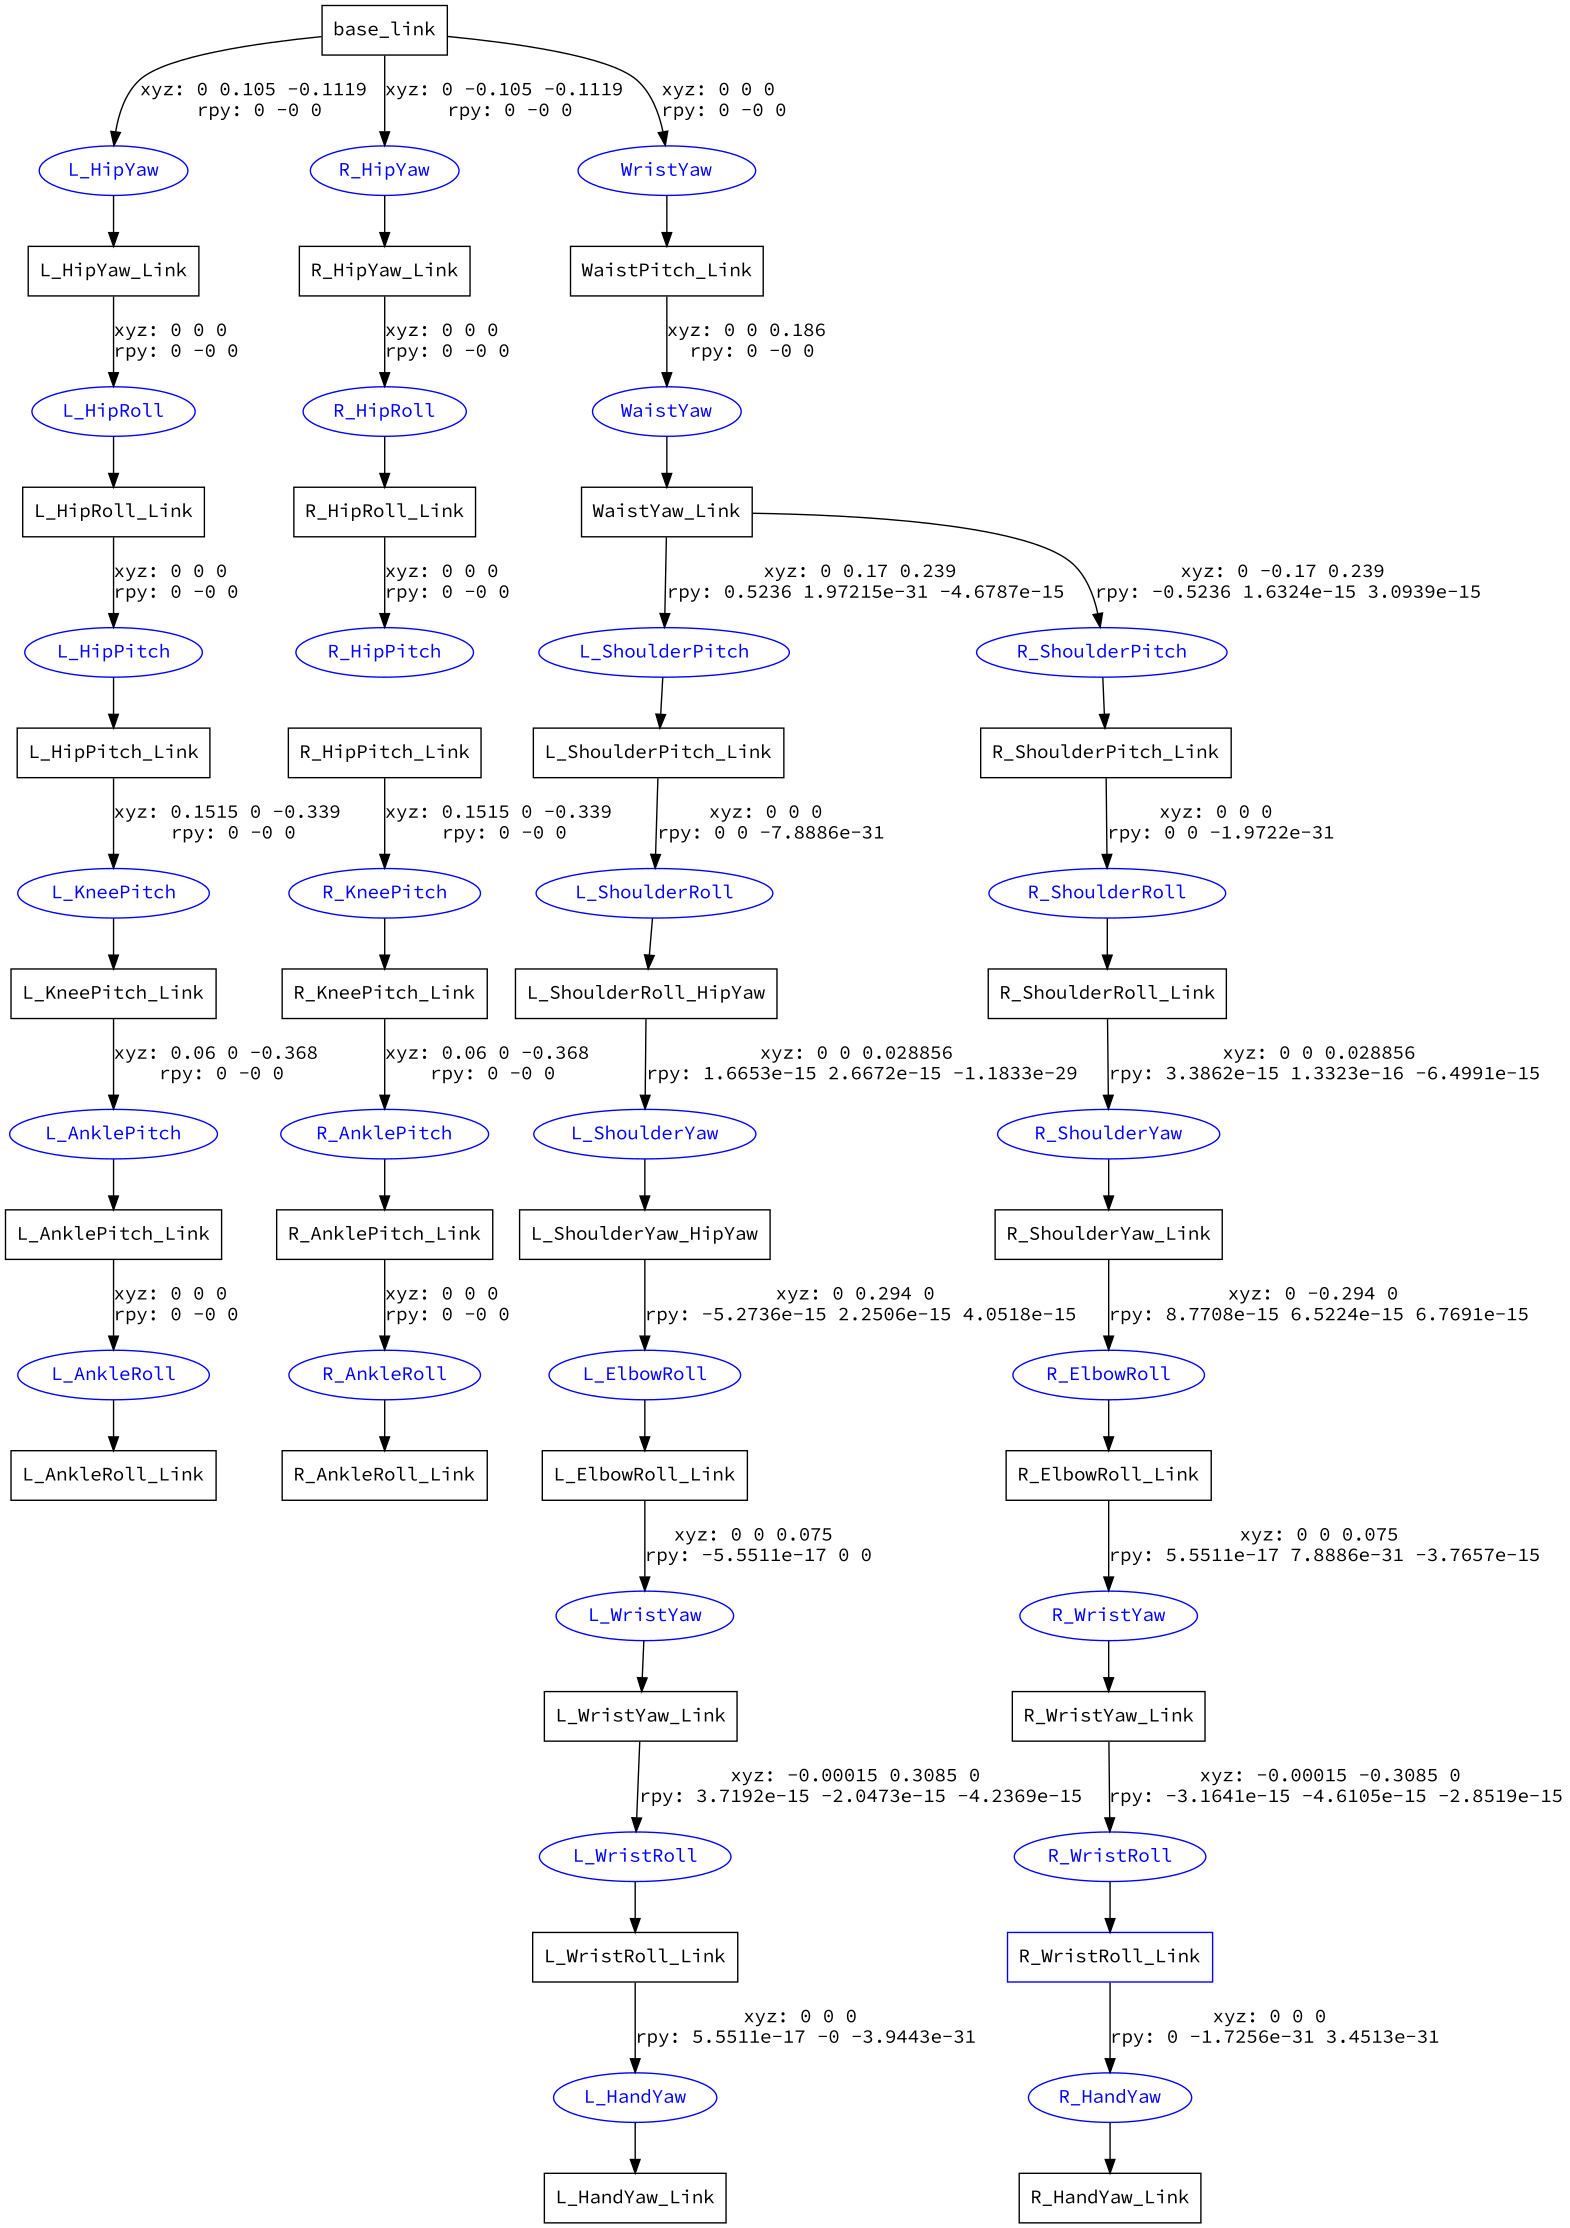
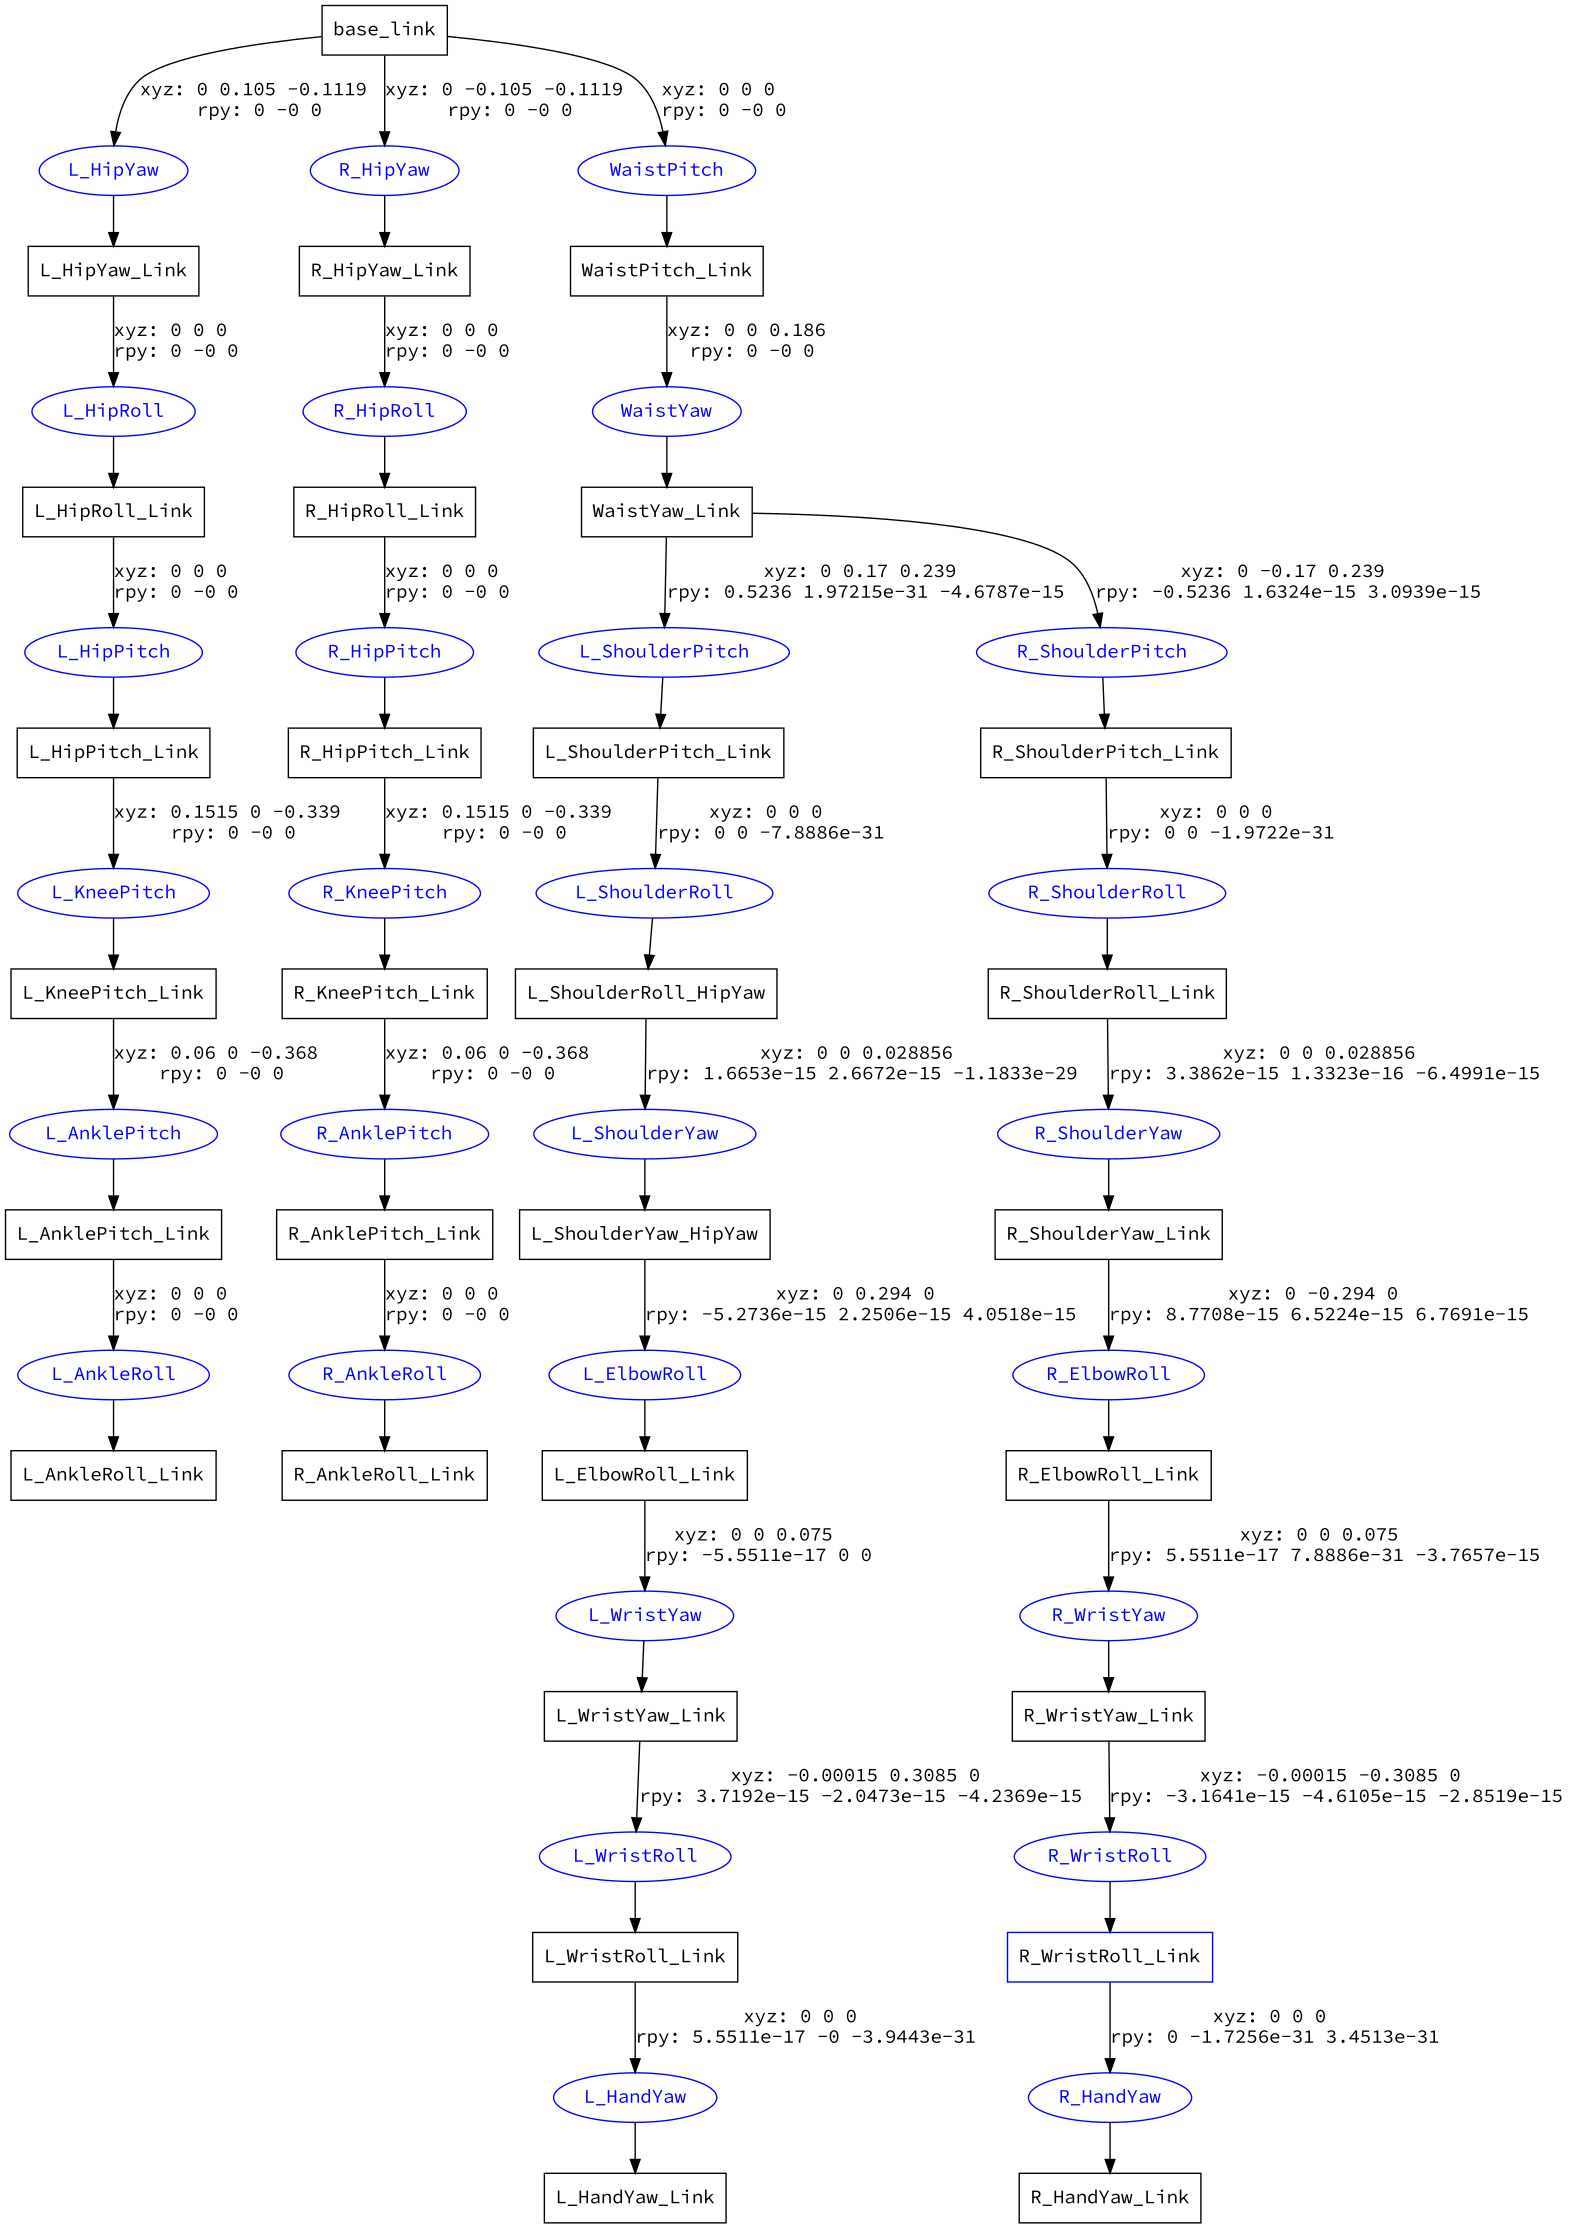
node "WristYaw": label "WristYaw" -> "WaistPitch"
edge "R_HipPitch" -> "R_HipPitch_Link": added
